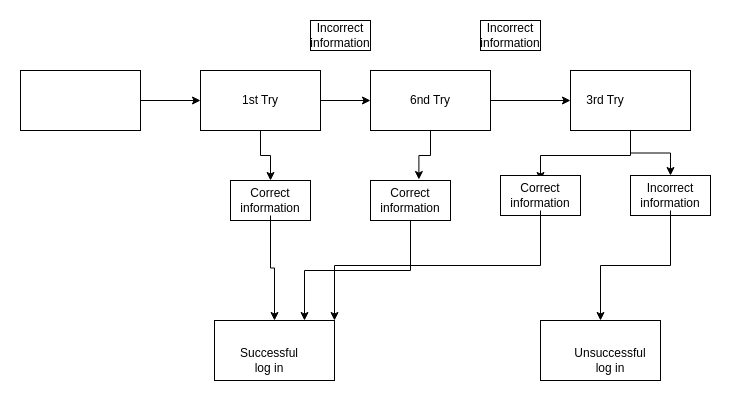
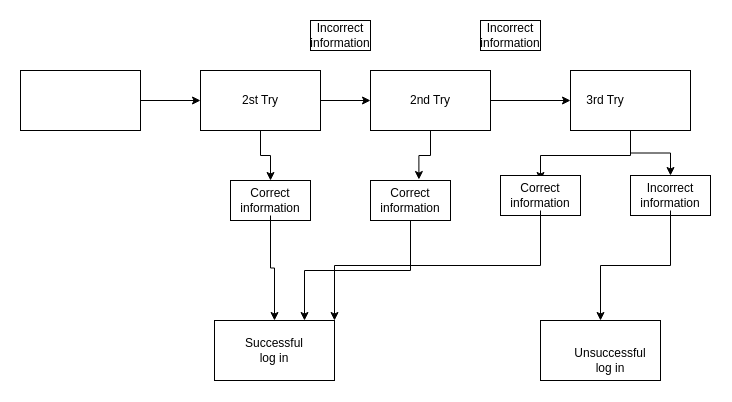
node "1st Try": label "1st Try" -> "2st Try"
node "6nd Try": label "6nd Try" -> "2nd Try"
node "Successful log in": moved (270, 361) -> (275, 351)
